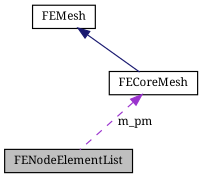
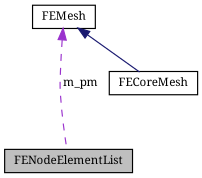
edge "FENodeElementList" -> "FECoreMesh": now "FENodeElementList" -> "FEMesh"
